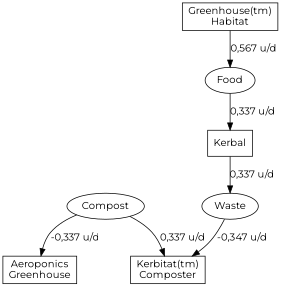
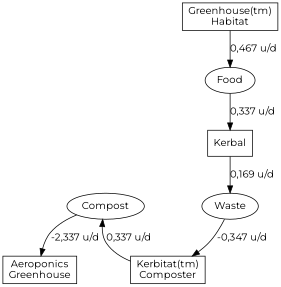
edge "Greenhouse(tm) Habitat" -> "Food": label "0,567 u/d" -> "0,467 u/d"
edge "Kerbal" -> "Waste": label "0,337 u/d" -> "0,169 u/d"
edge "Compost" -> "Kerbitat(tm) Composter": reversed
edge "Compost" -> "Aeroponics Greenhouse": label "-0,337 u/d" -> "-2,337 u/d"
